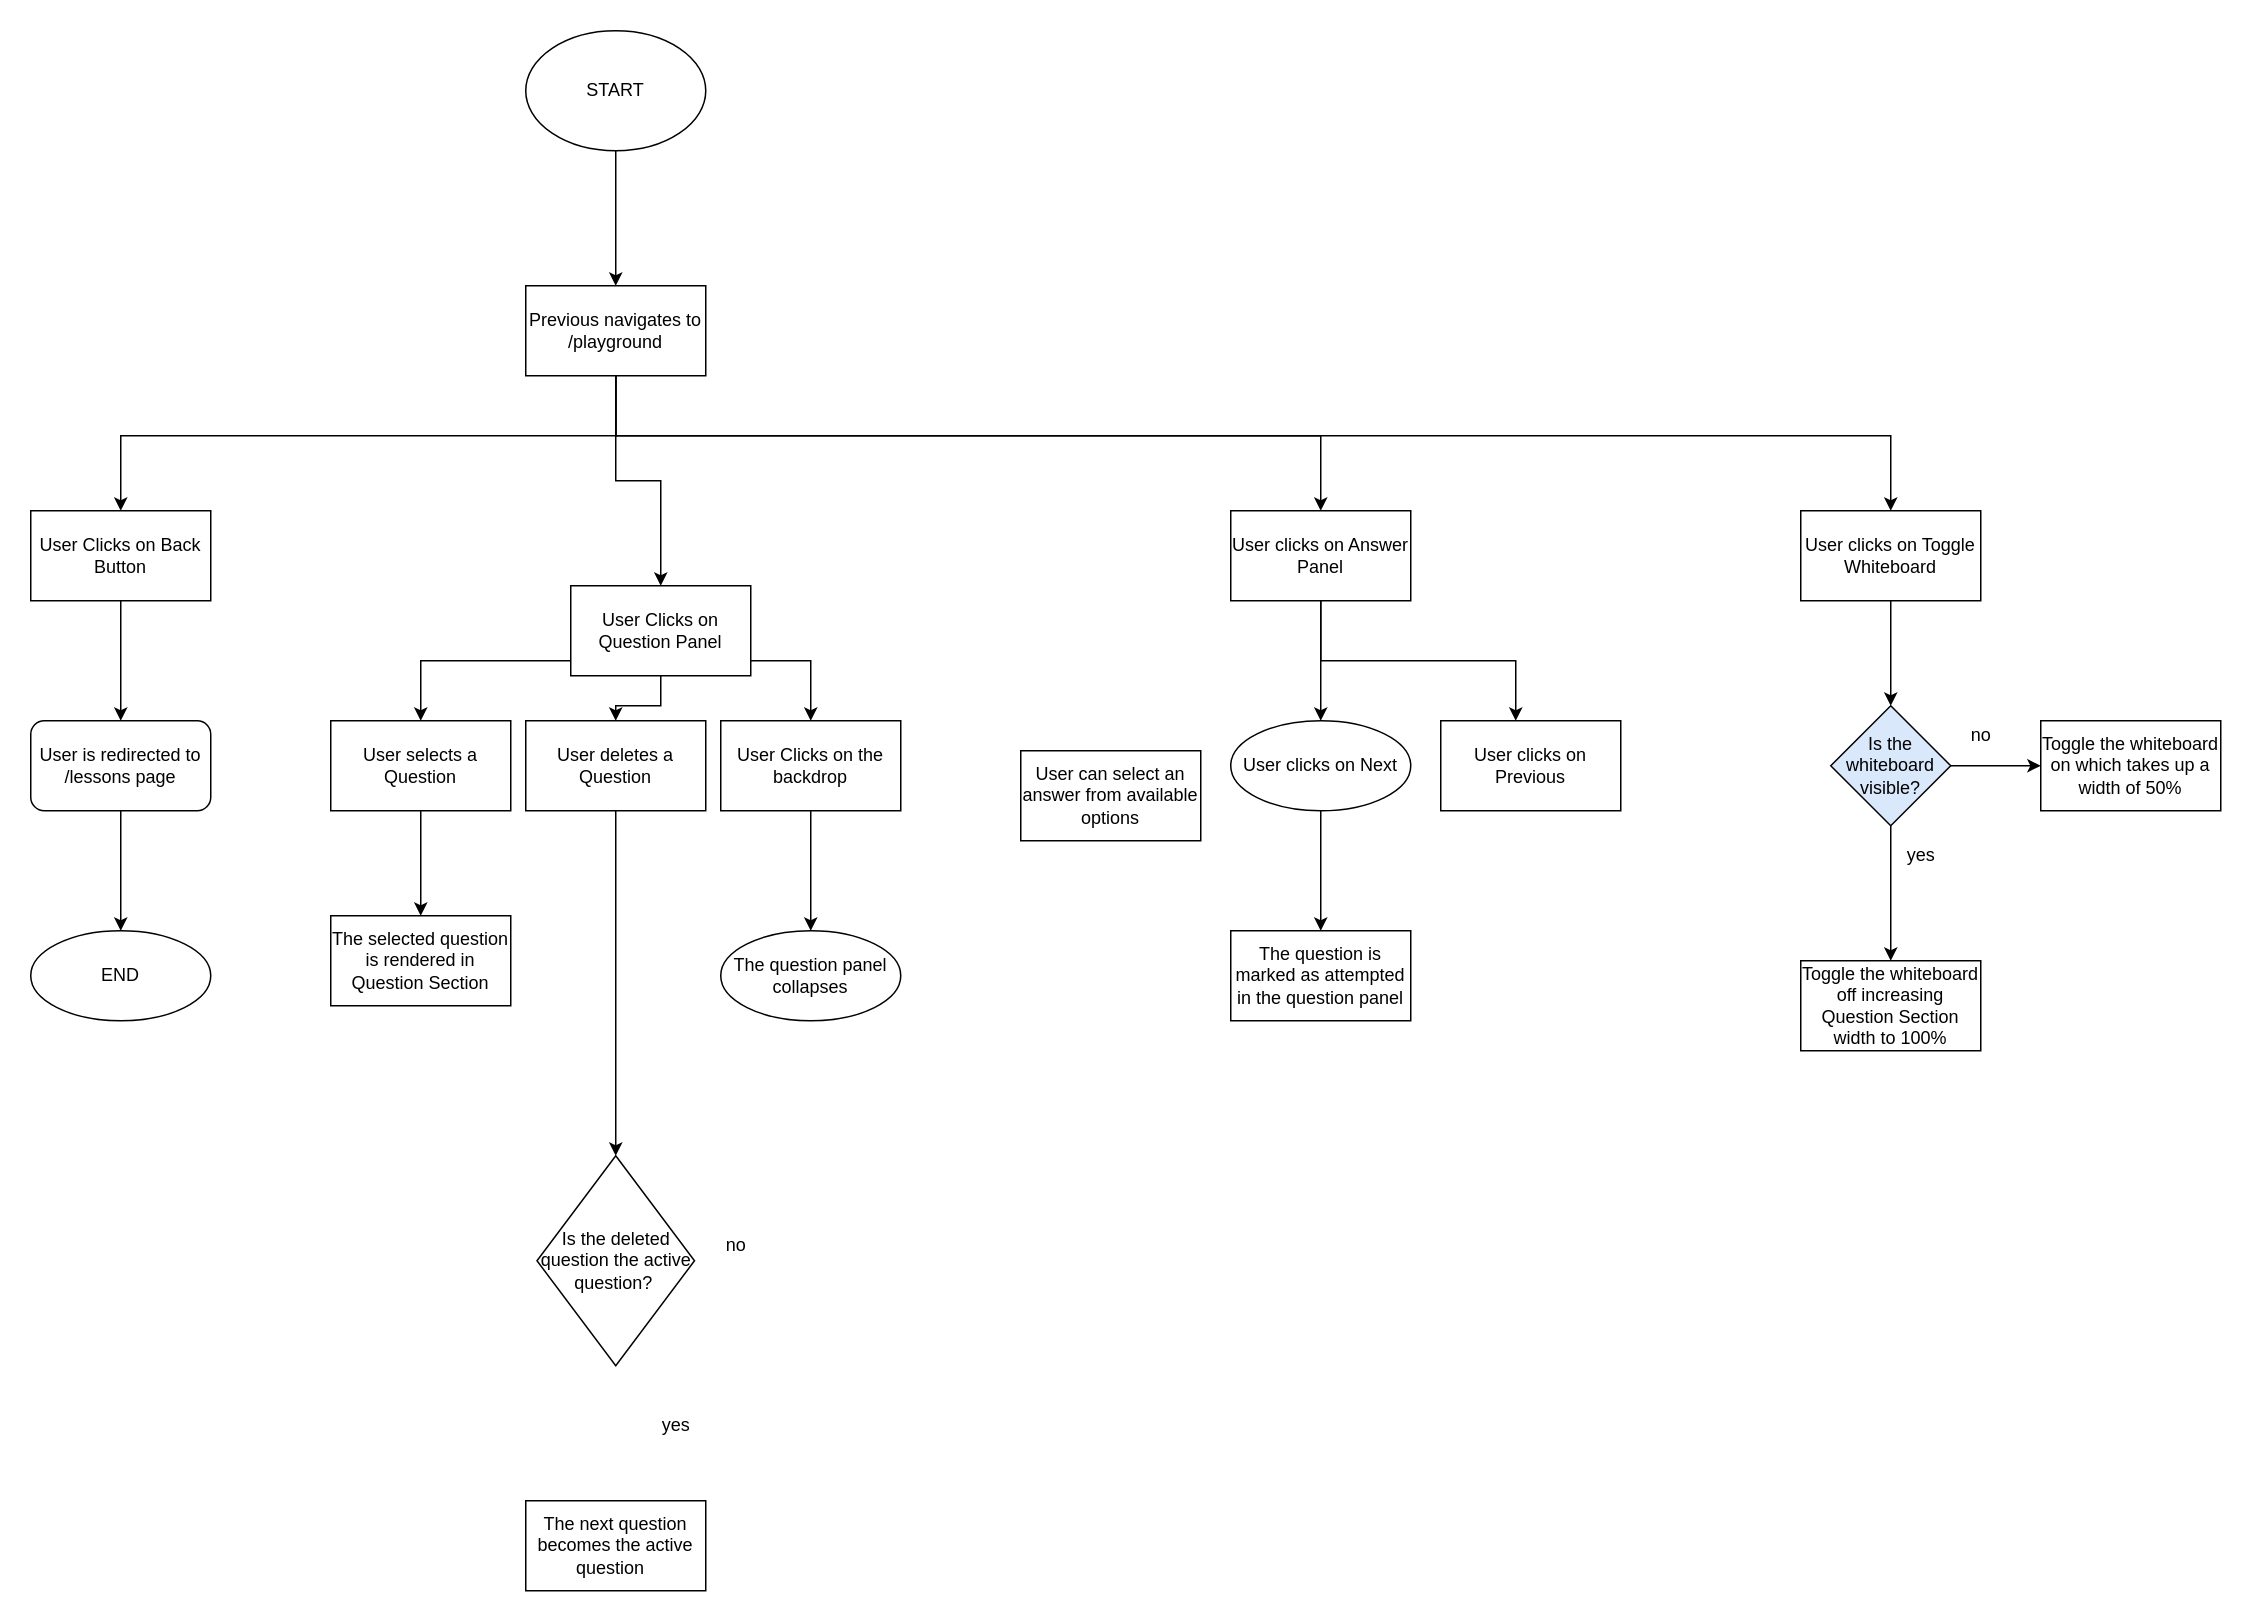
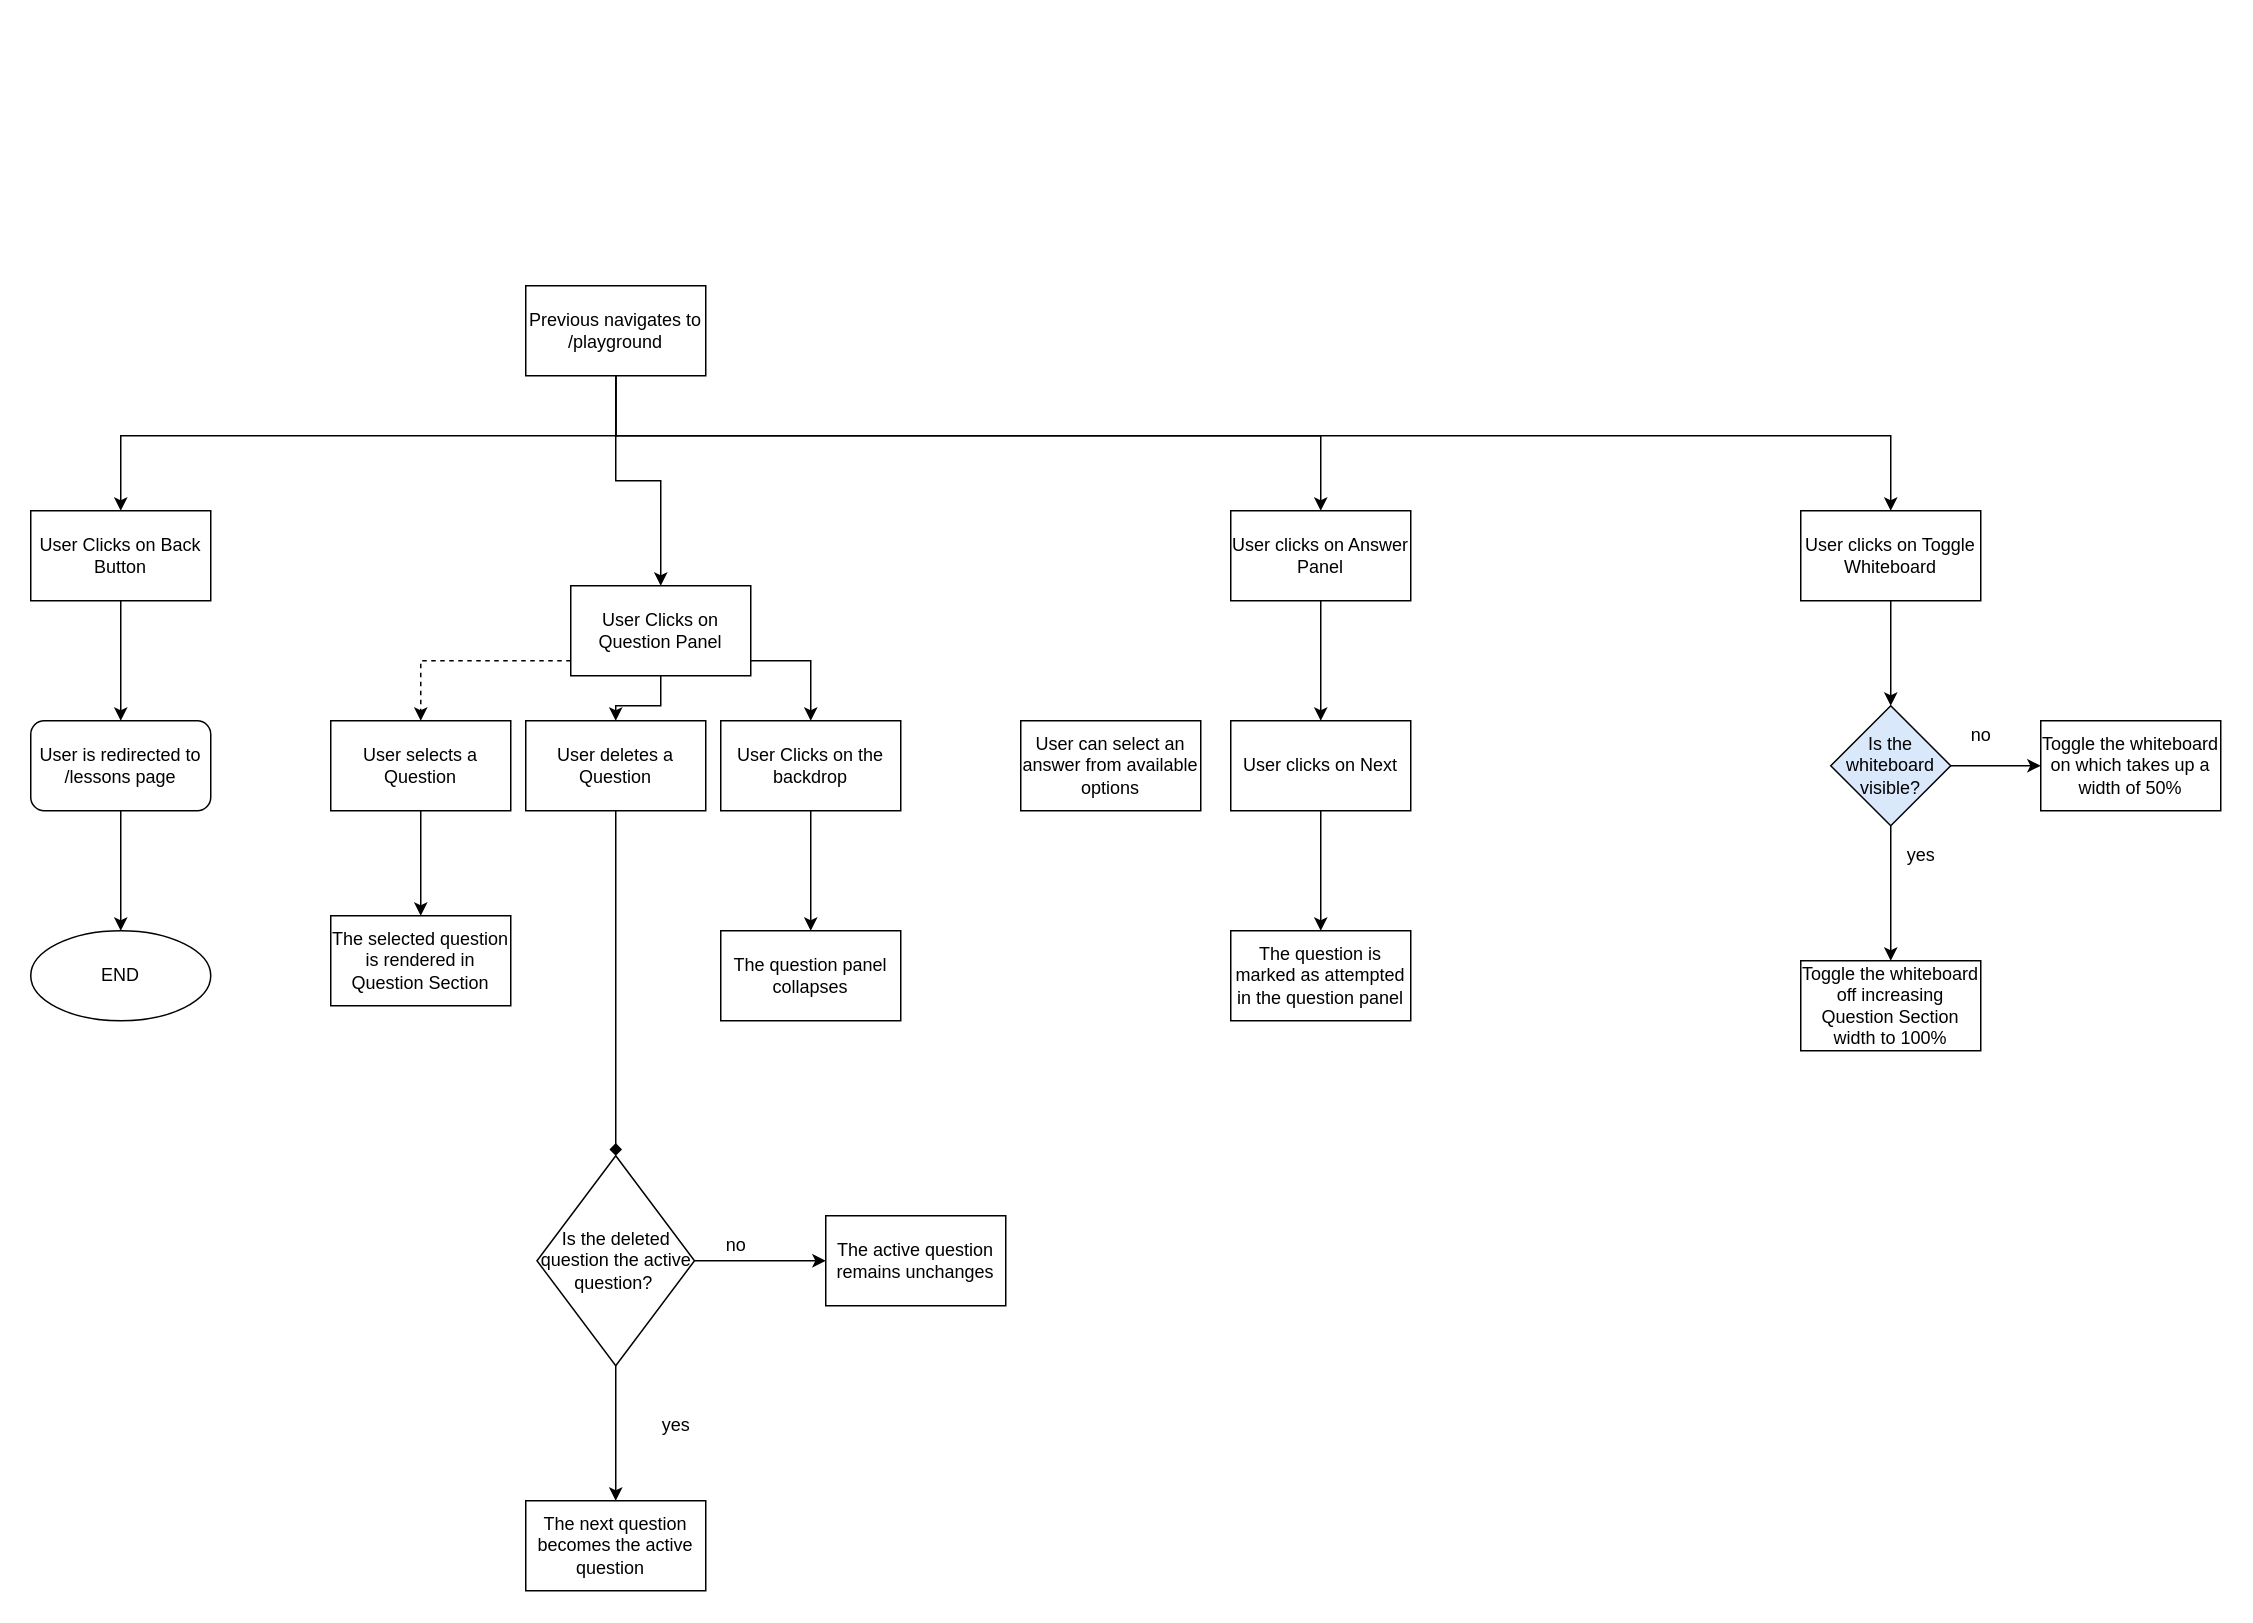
node "START": removed
edge "START" -> "Previous navigates to /playground": removed
edge "User Clicks on Question Panel" -> "User selects a Question": style solid -> dashed
edge "User clicks on Answer Panel" -> "User clicks on Previous": removed
node "User clicks on Next": shape ellipse -> rectangle
node "User clicks on Previous": removed
node "User can select an answer from available options": moved (1111, 796) -> (1111, 766)
node "The question panel collapses": shape ellipse -> rectangle
edge "User deletes a Question" -> "Is the deleted question the active question?": arrowhead classic -> diamond
edge "Is the deleted question the active question?" -> "The active question remains unchanges": added
node "The active question remains unchanges": added
edge "Is the deleted question the active question?" -> "The next question becomes the active question": added
